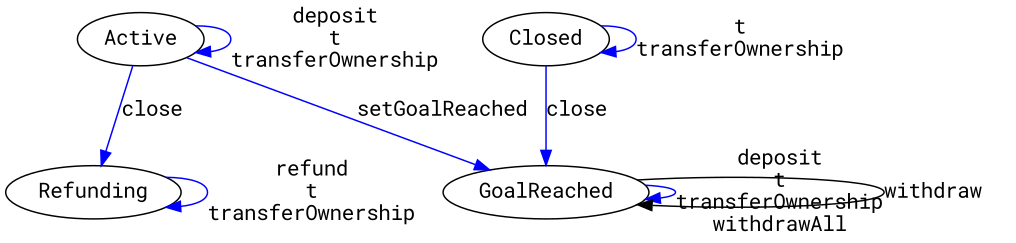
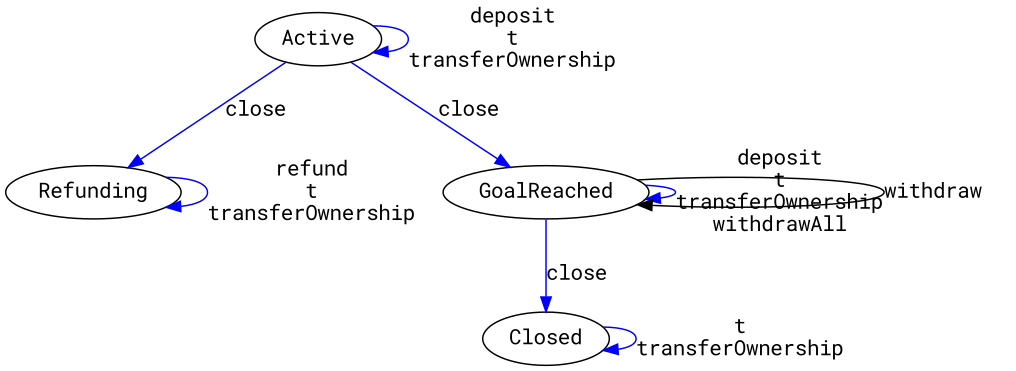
edge "Closed" -> "GoalReached": reversed
edge "Active" -> "GoalReached": label "setGoalReached" -> "close"
